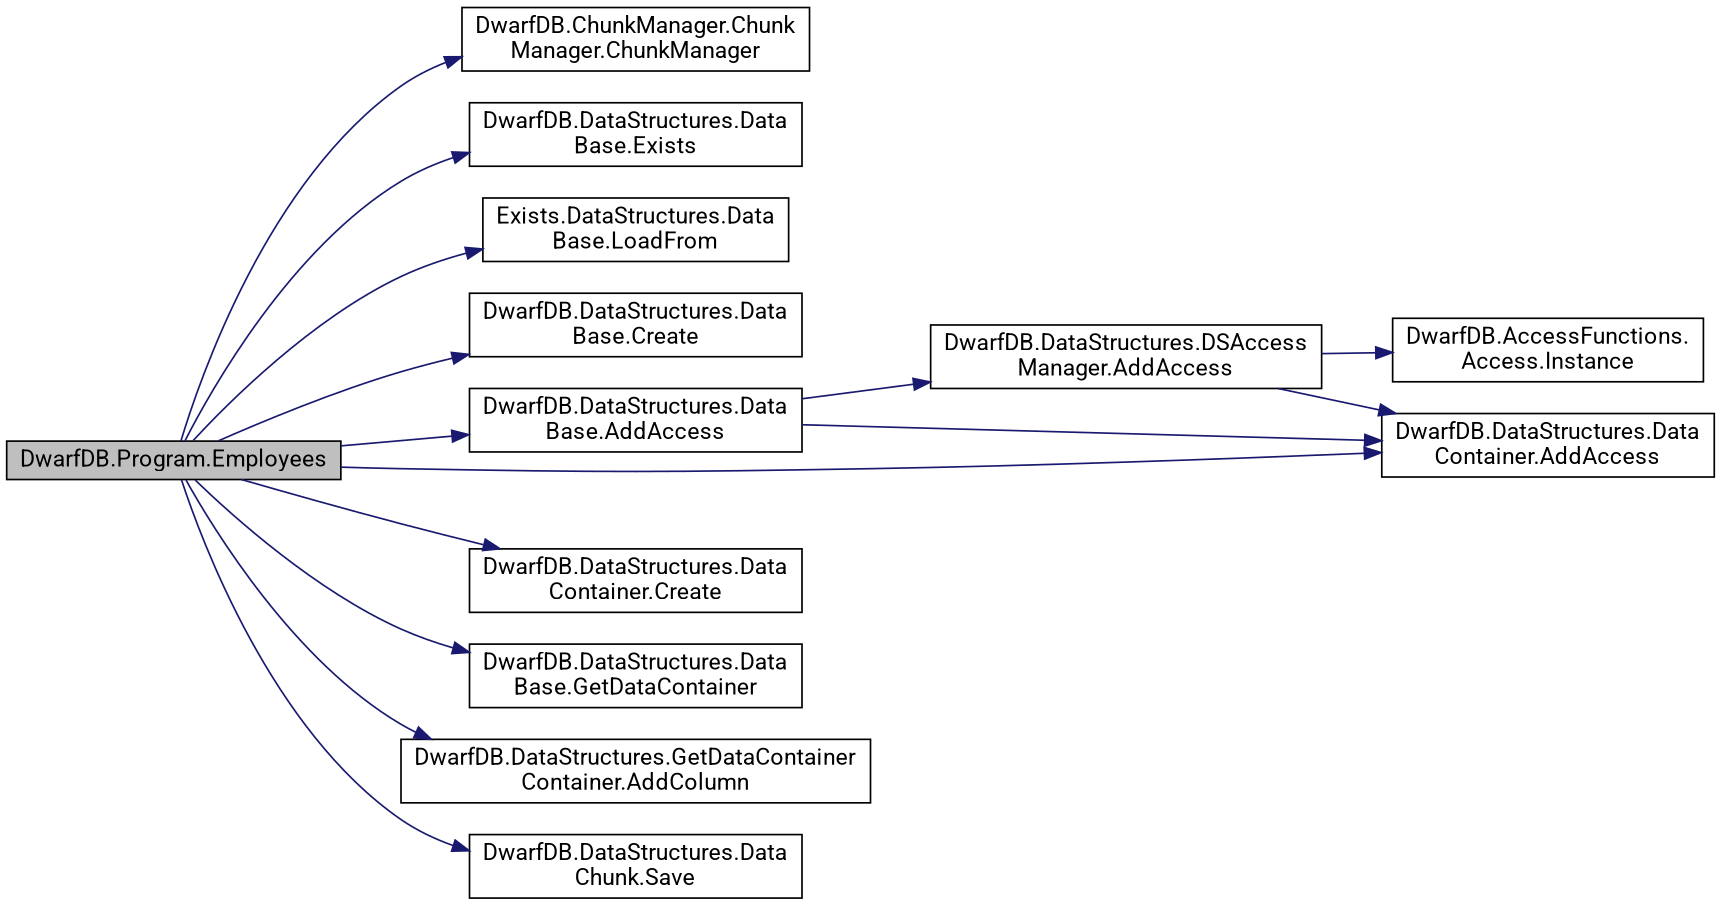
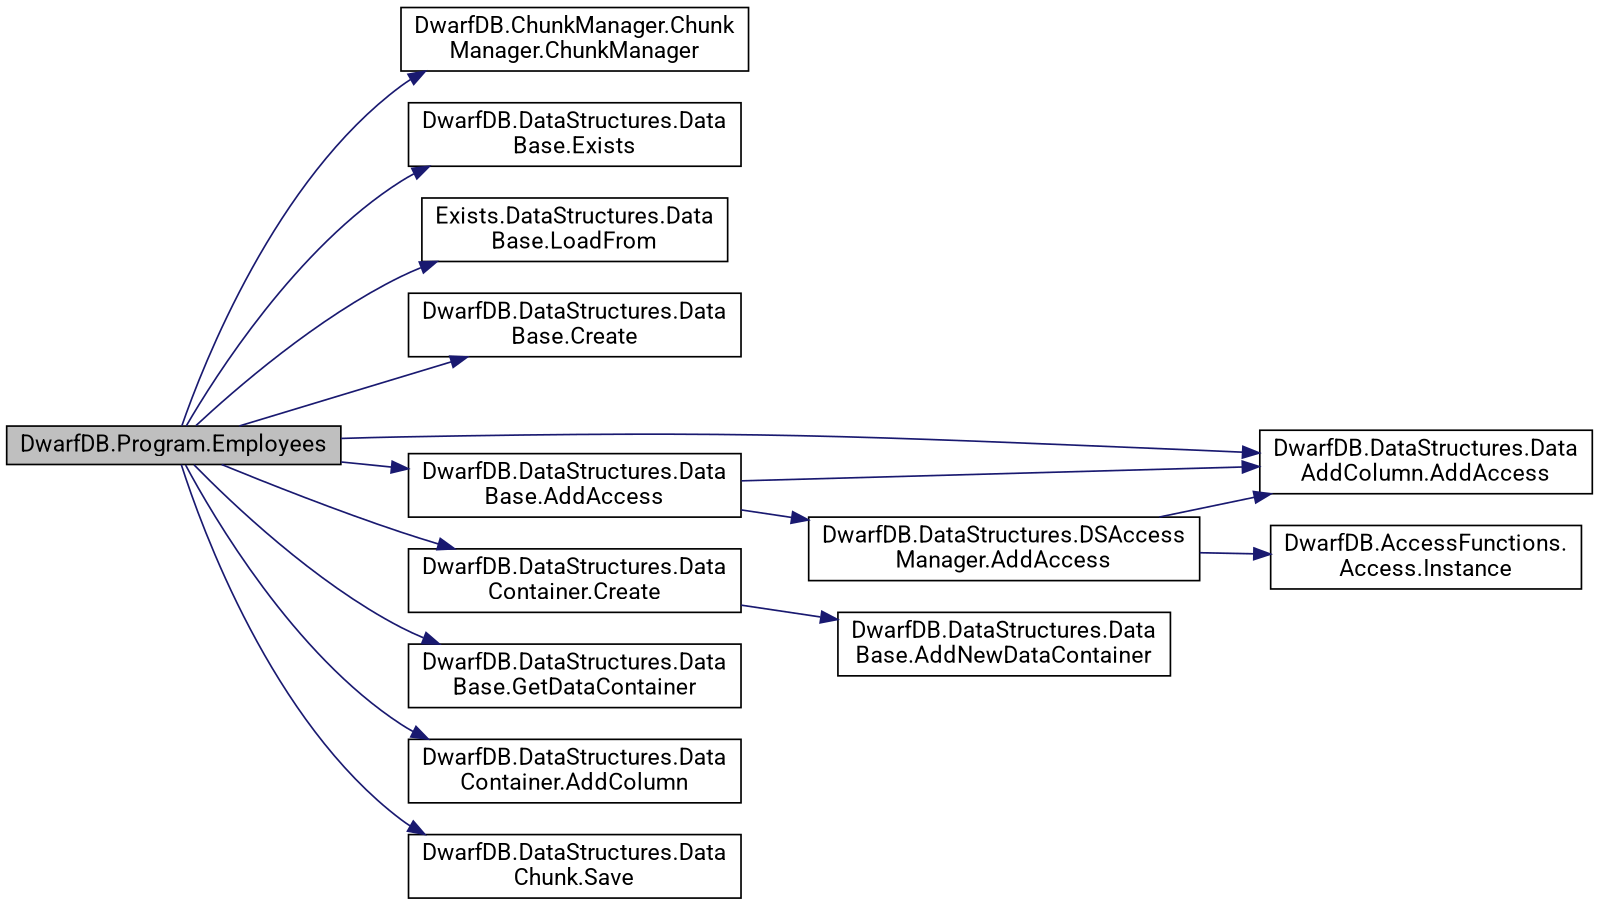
node "DwarfDB.DataStructures.Data Container.AddAccess": label "DwarfDB.DataStructures.Data Container.AddAccess" -> "DwarfDB.DataStructures.Data AddColumn.AddAccess"
node "DwarfDB.DataStructures.Data Base.AddNewDataContainer": added
node "DwarfDB.DataStructures.GetDataContainer Container.AddColumn": label "DwarfDB.DataStructures.GetDataContainer Container.AddColumn" -> "DwarfDB.DataStructures.Data Container.AddColumn"
